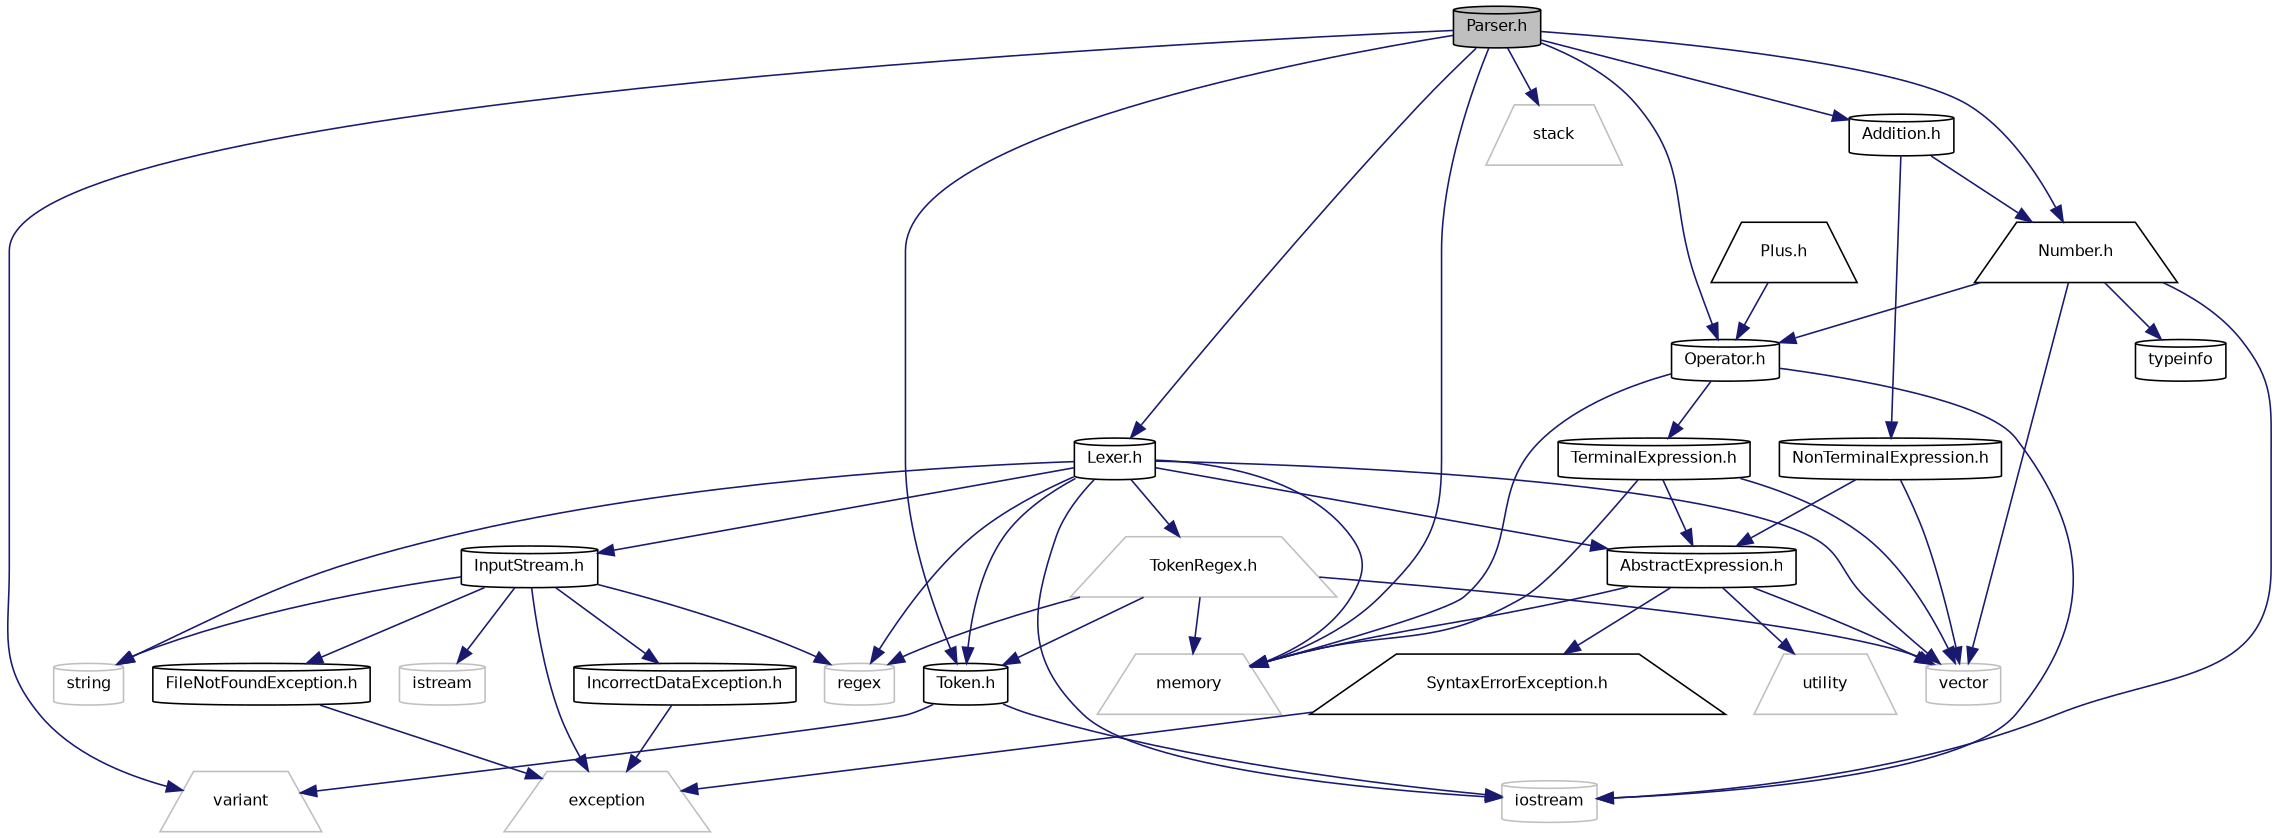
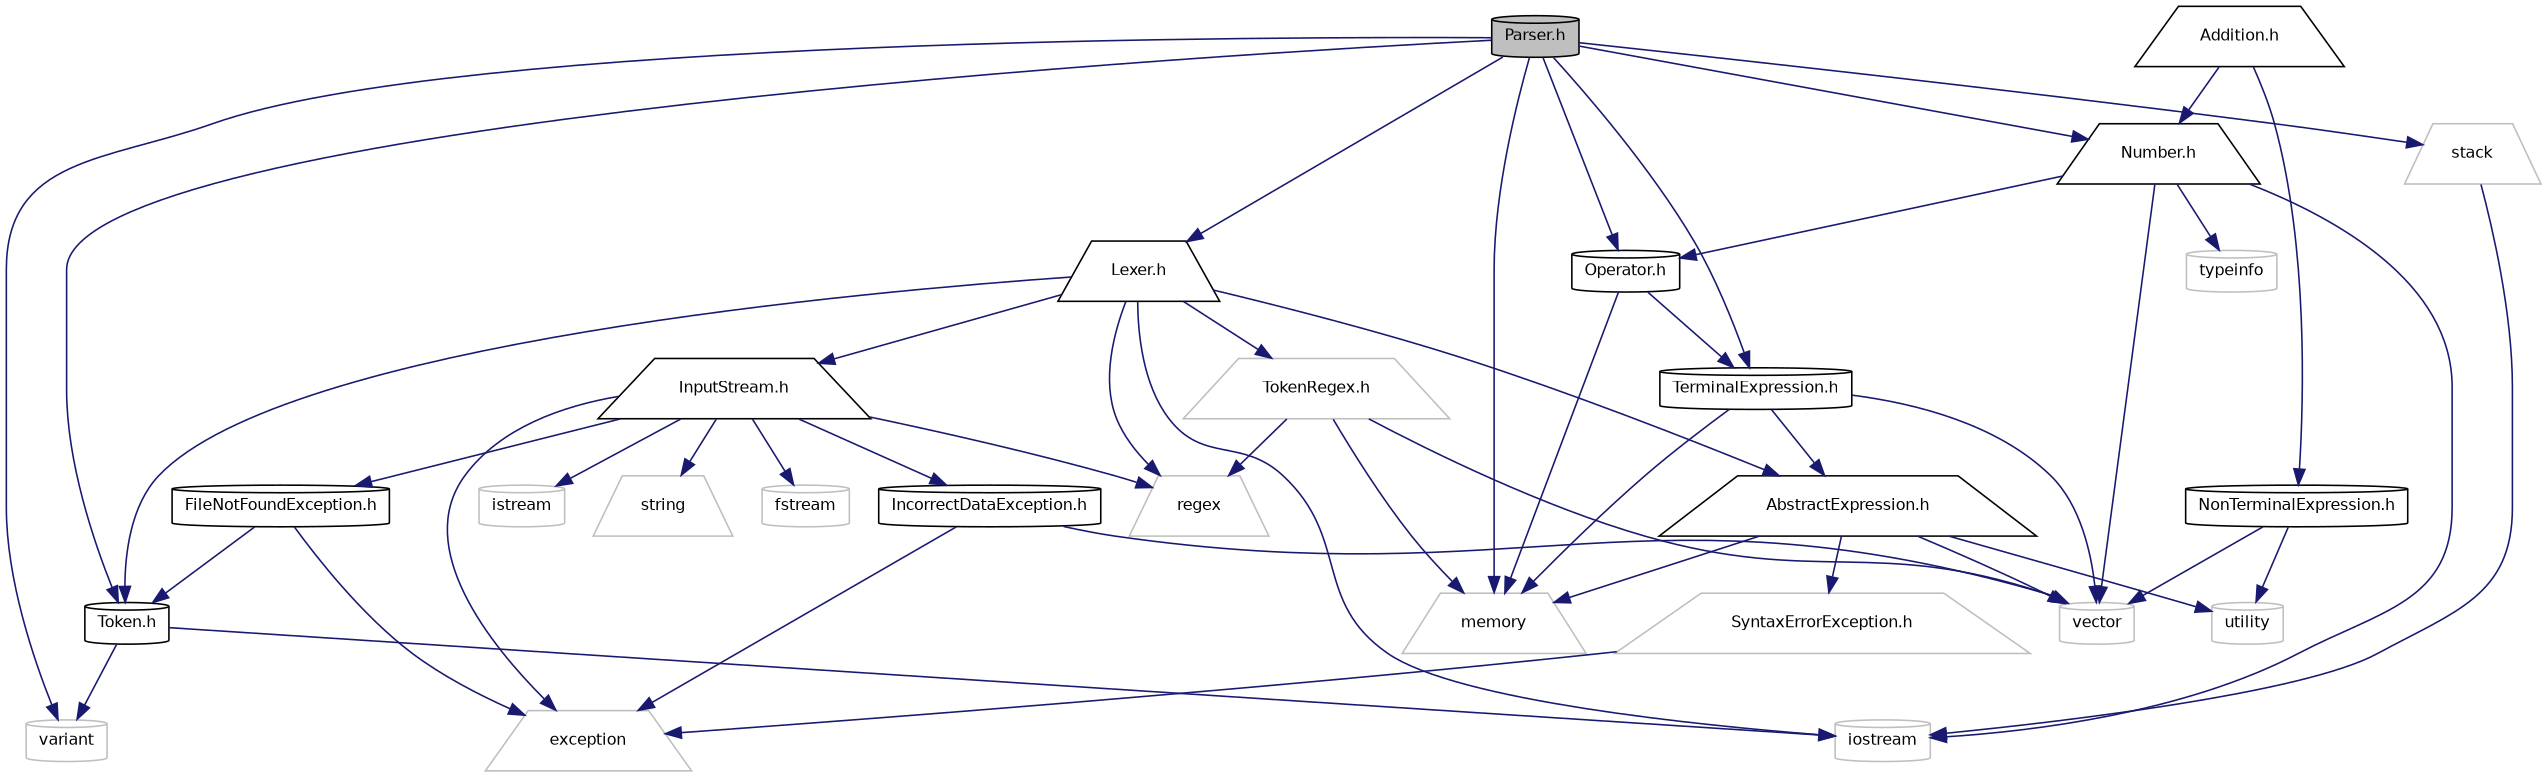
edge "Parser.h" -> "Addition.h": now "Parser.h" -> "TerminalExpression.h"
node "Addition.h": shape cylinder -> trapezium
node "Plus.h": removed
node "typeinfo": color black -> grey75
node "Lexer.h": shape cylinder -> trapezium
edge "Lexer.h" -> "vector": now "IncorrectDataException.h" -> "vector"
node "fstream": added
edge "Lexer.h" -> "string": removed
edge "NonTerminalExpression.h" -> "AbstractExpression.h": now "NonTerminalExpression.h" -> "utility"
edge "Lexer.h" -> "memory": removed
node "InputStream.h": shape cylinder -> trapezium
node "AbstractExpression.h": shape cylinder -> trapezium
edge "TokenRegex.h" -> "Token.h": now "FileNotFoundException.h" -> "Token.h"
edge "Operator.h" -> "iostream": now "stack" -> "iostream"
node "string": shape cylinder -> trapezium
node "regex": shape cylinder -> trapezium
node "SyntaxErrorException.h": color black -> grey75
node "utility": shape trapezium -> cylinder
node "variant": shape trapezium -> cylinder
